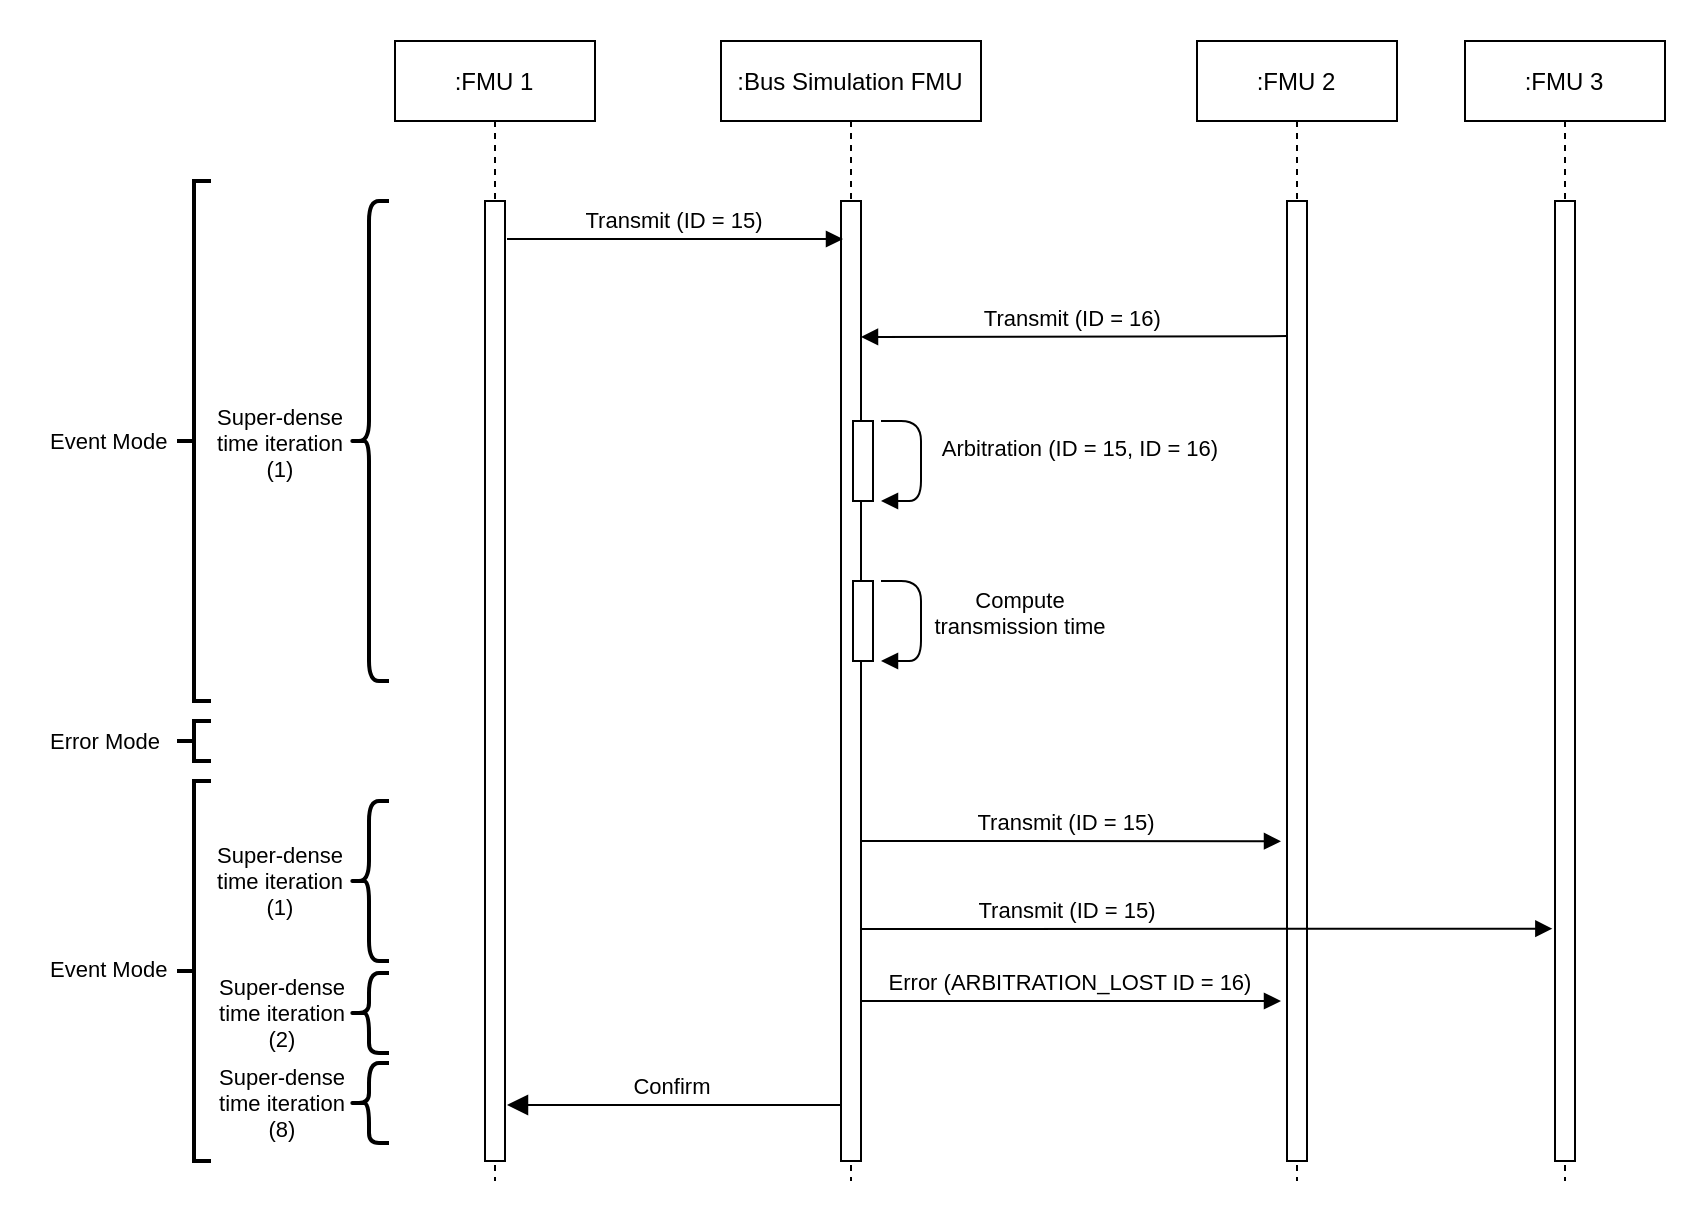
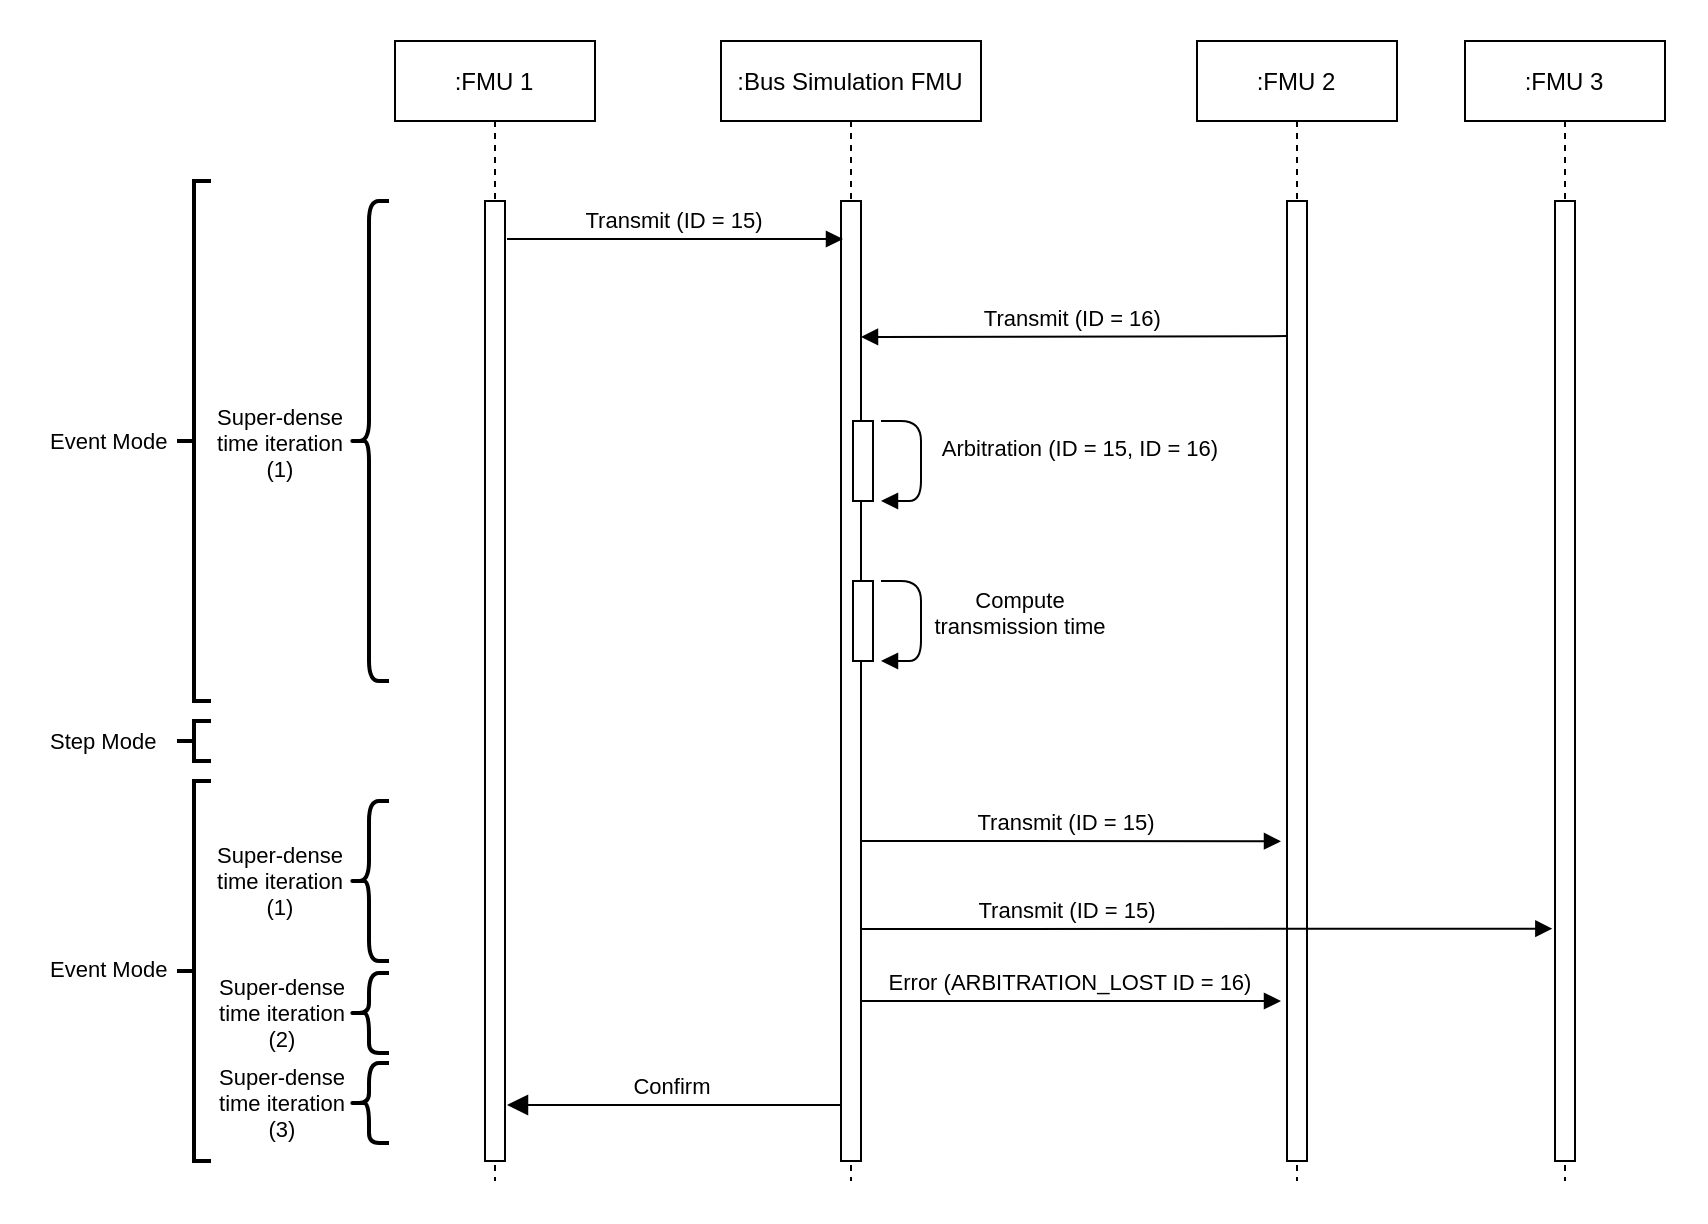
node "Error Mode": label "Error Mode" -> "Step Mode"
node "Super-dense time iteration (8)": label "Super-dense time iteration (8)" -> "Super-dense time iteration (3)"
